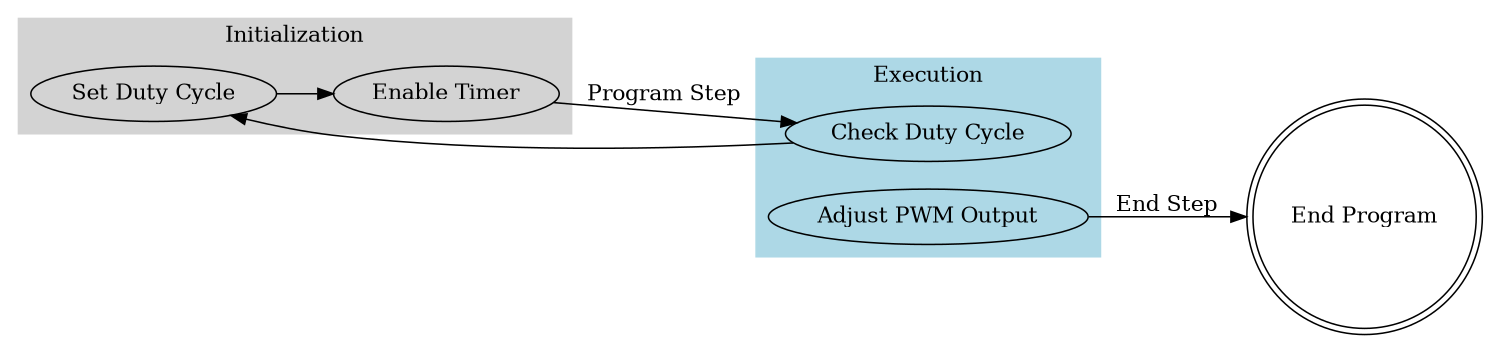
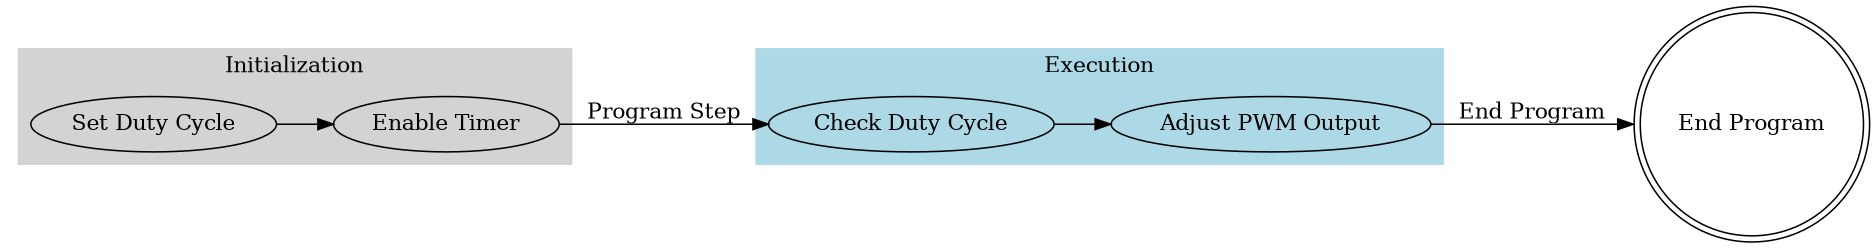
edge "Check Duty Cycle" -> "Set Duty Cycle": now "Check Duty Cycle" -> "Adjust PWM Output"
edge "Adjust PWM Output" -> "End Program": label "End Step" -> "End Program"
